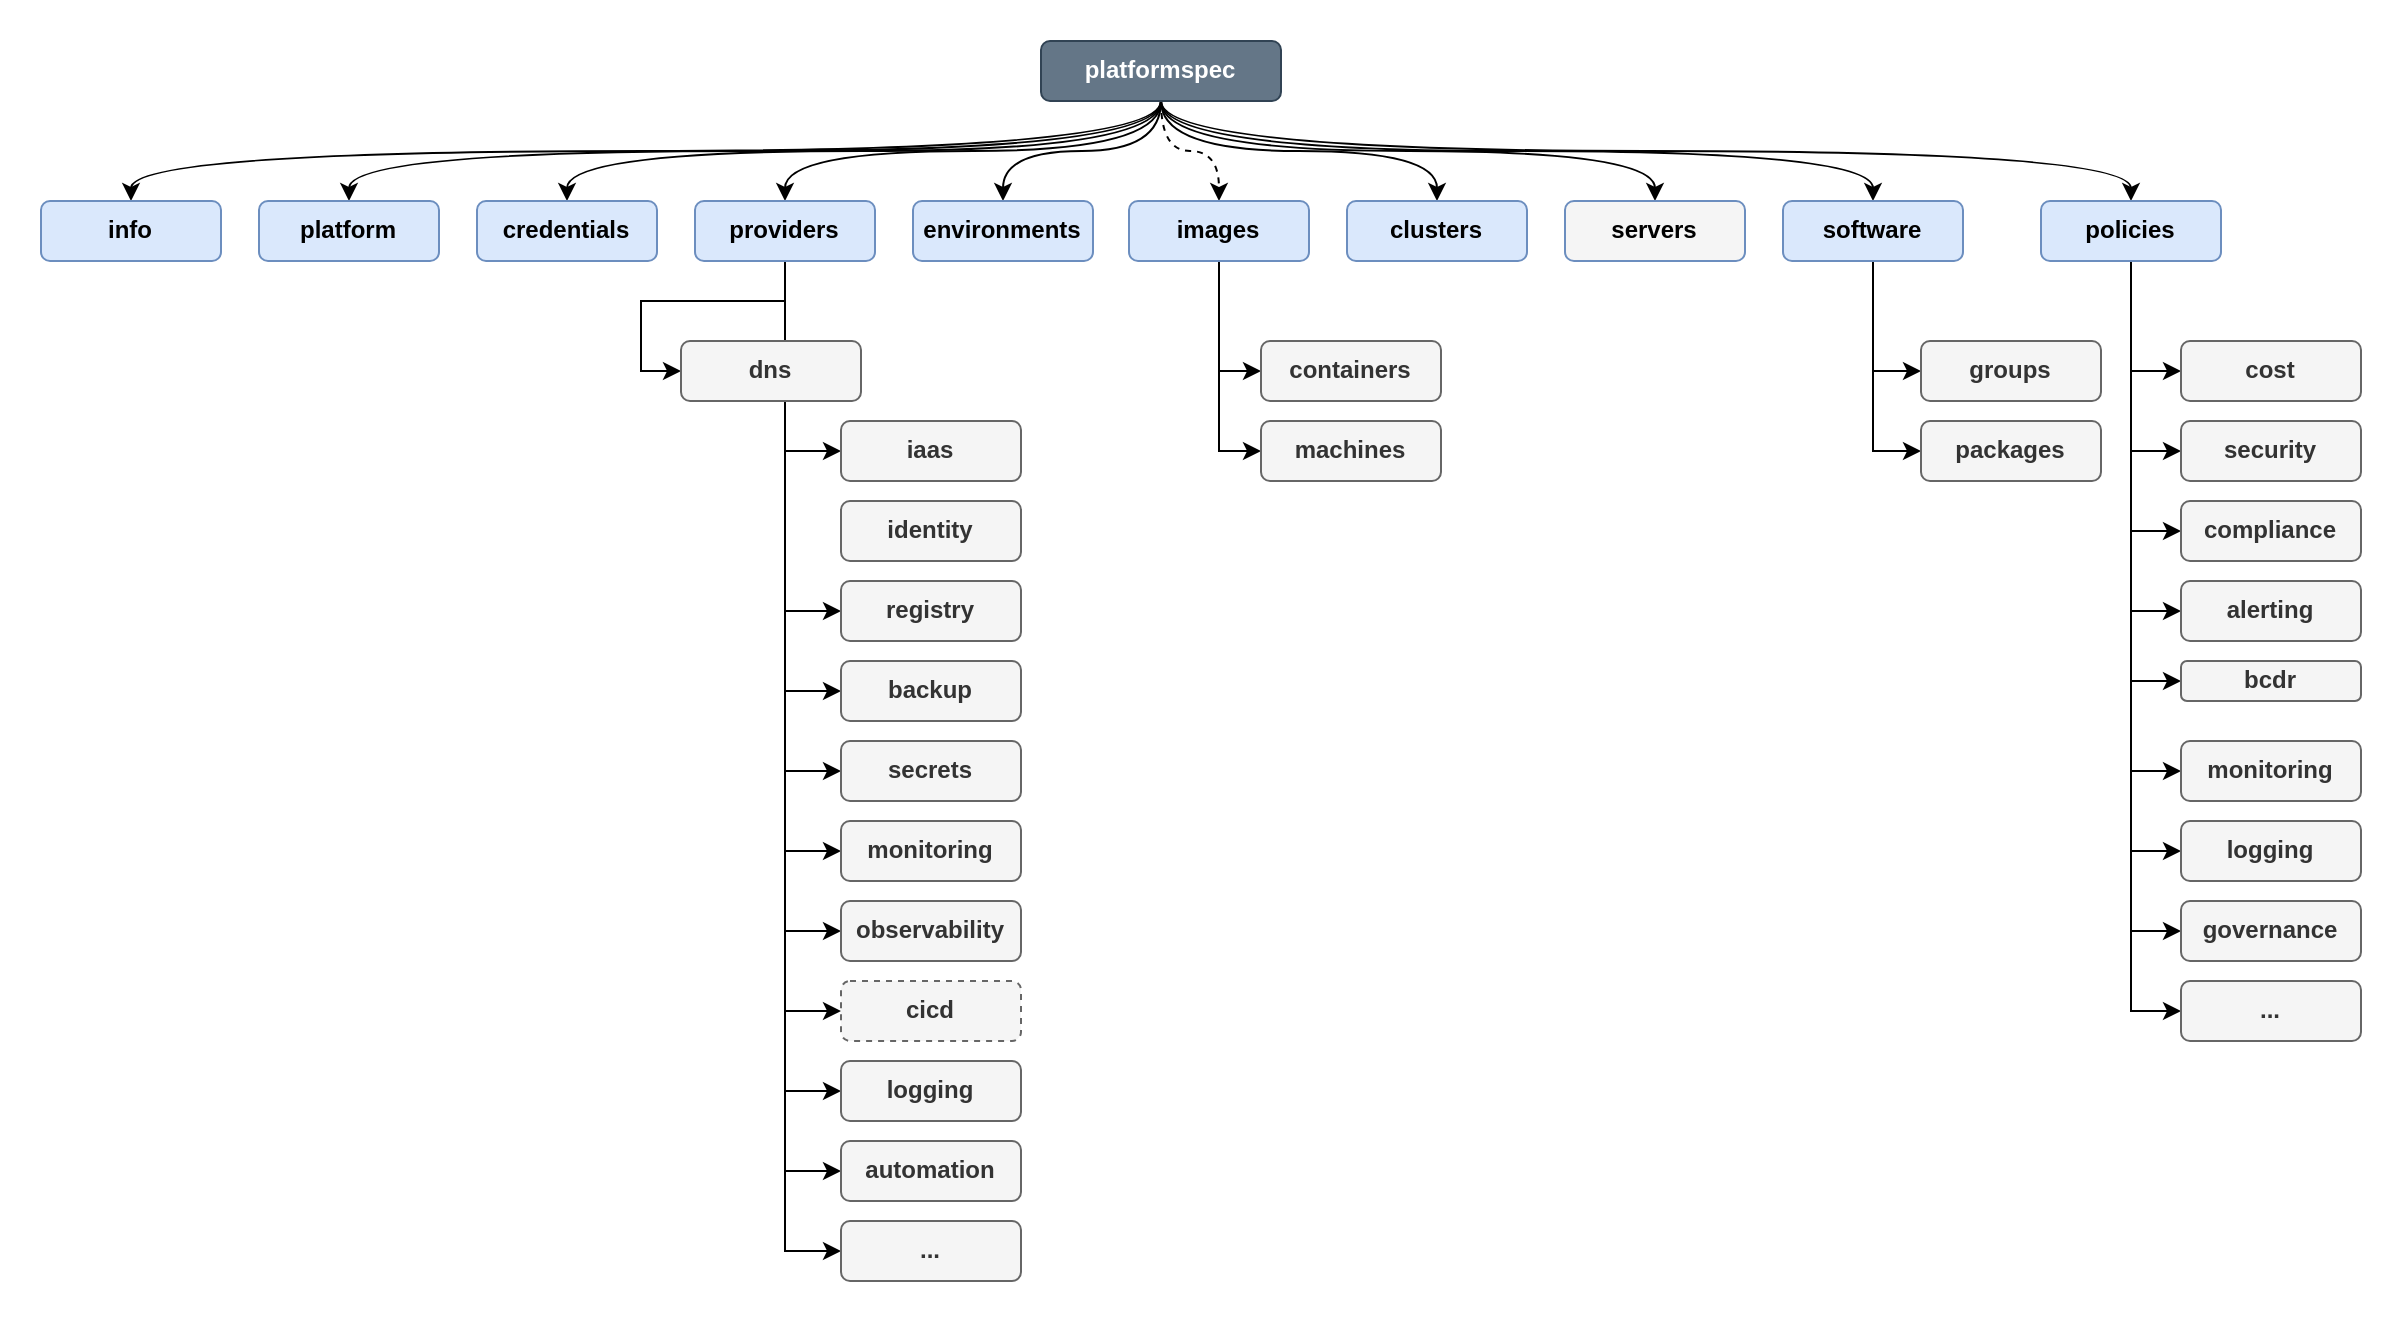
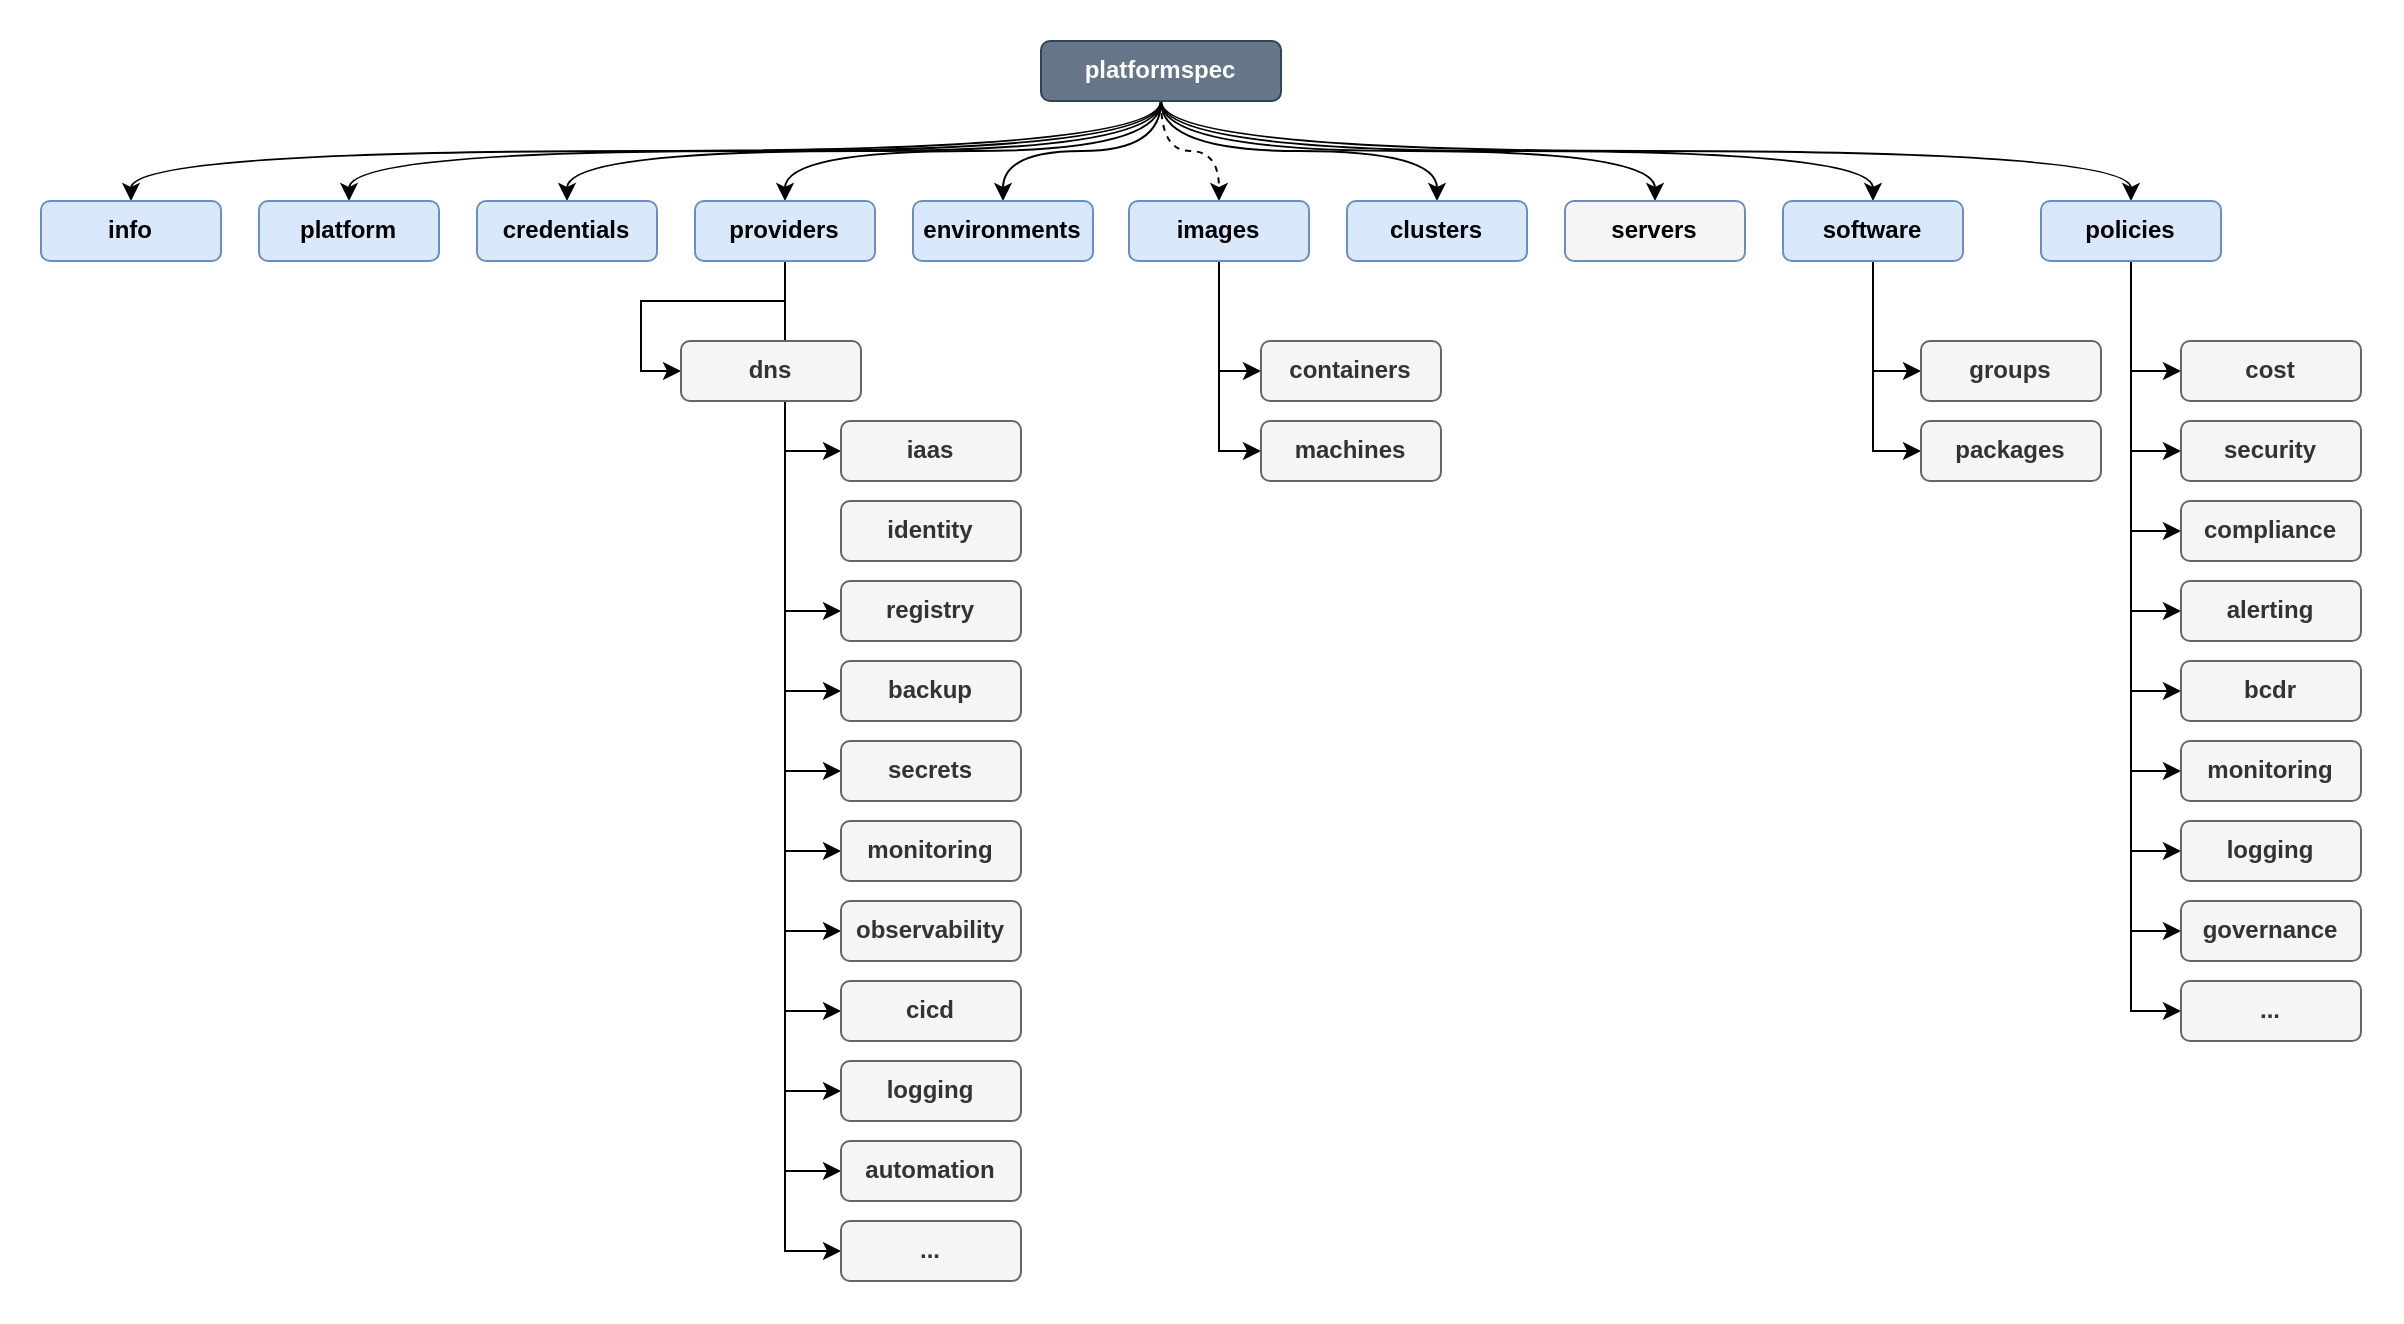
node "bcdr": size 180x40 -> 180x60
node "cicd": style dashed -> solid
